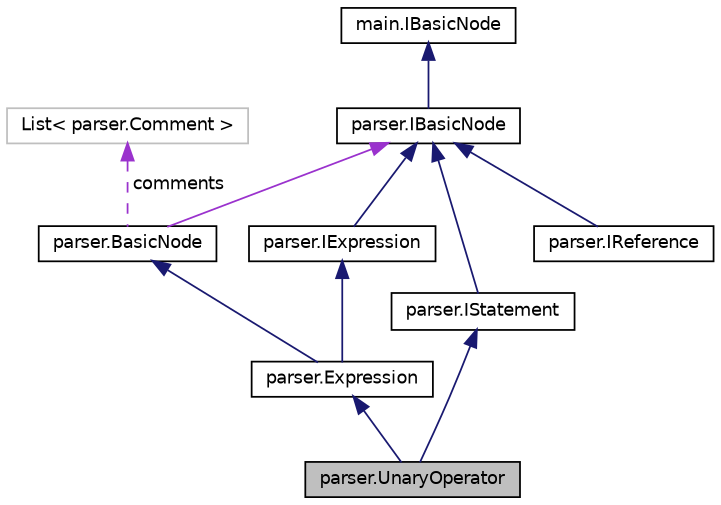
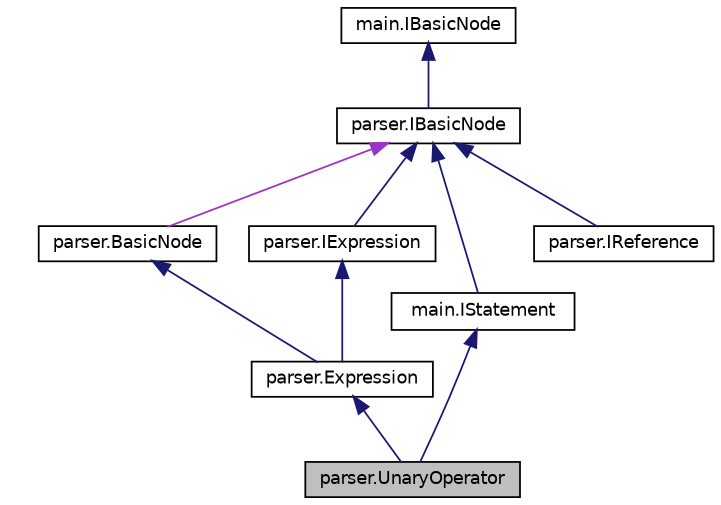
node "List< parser.Comment >": removed
node "parser.IStatement": label "parser.IStatement" -> "main.IStatement"
